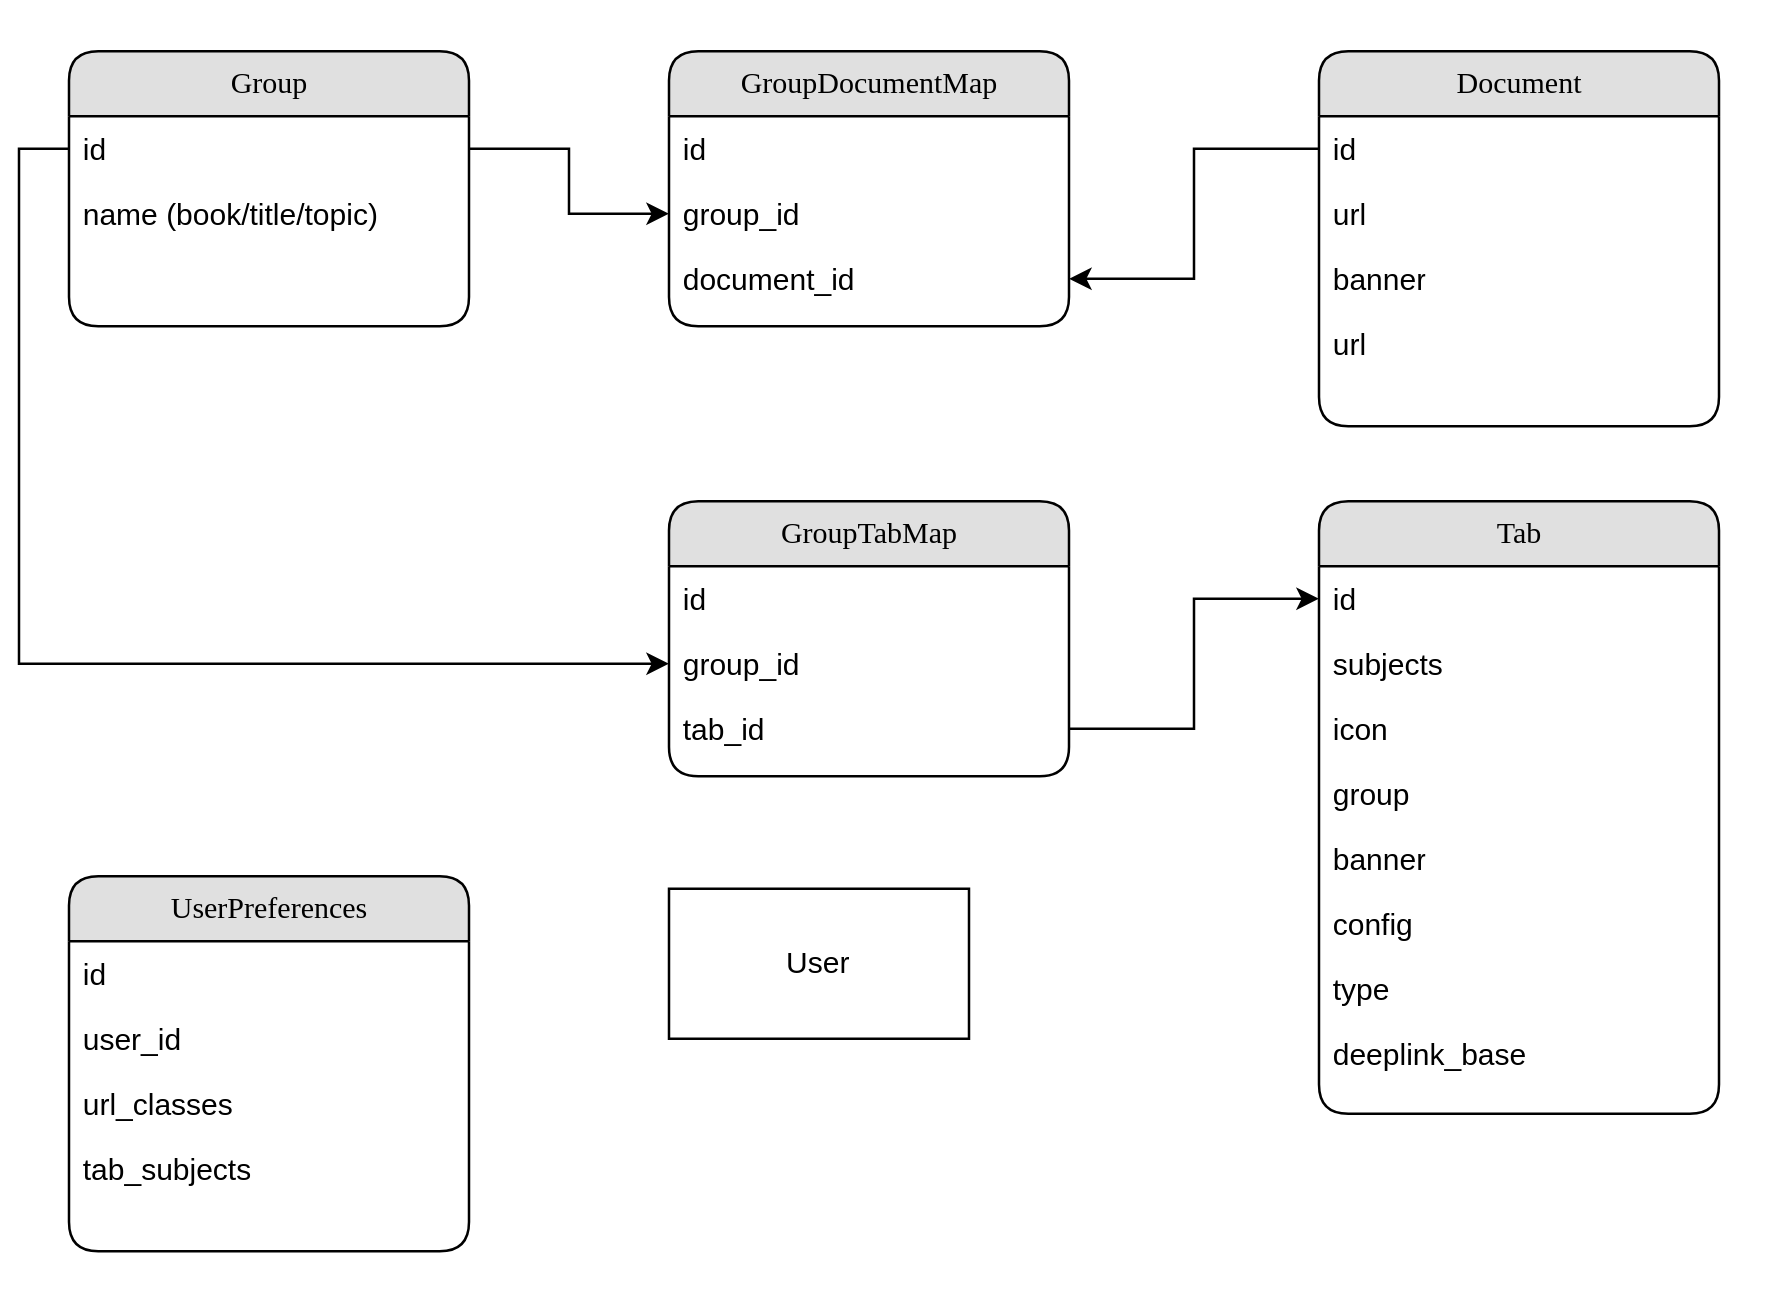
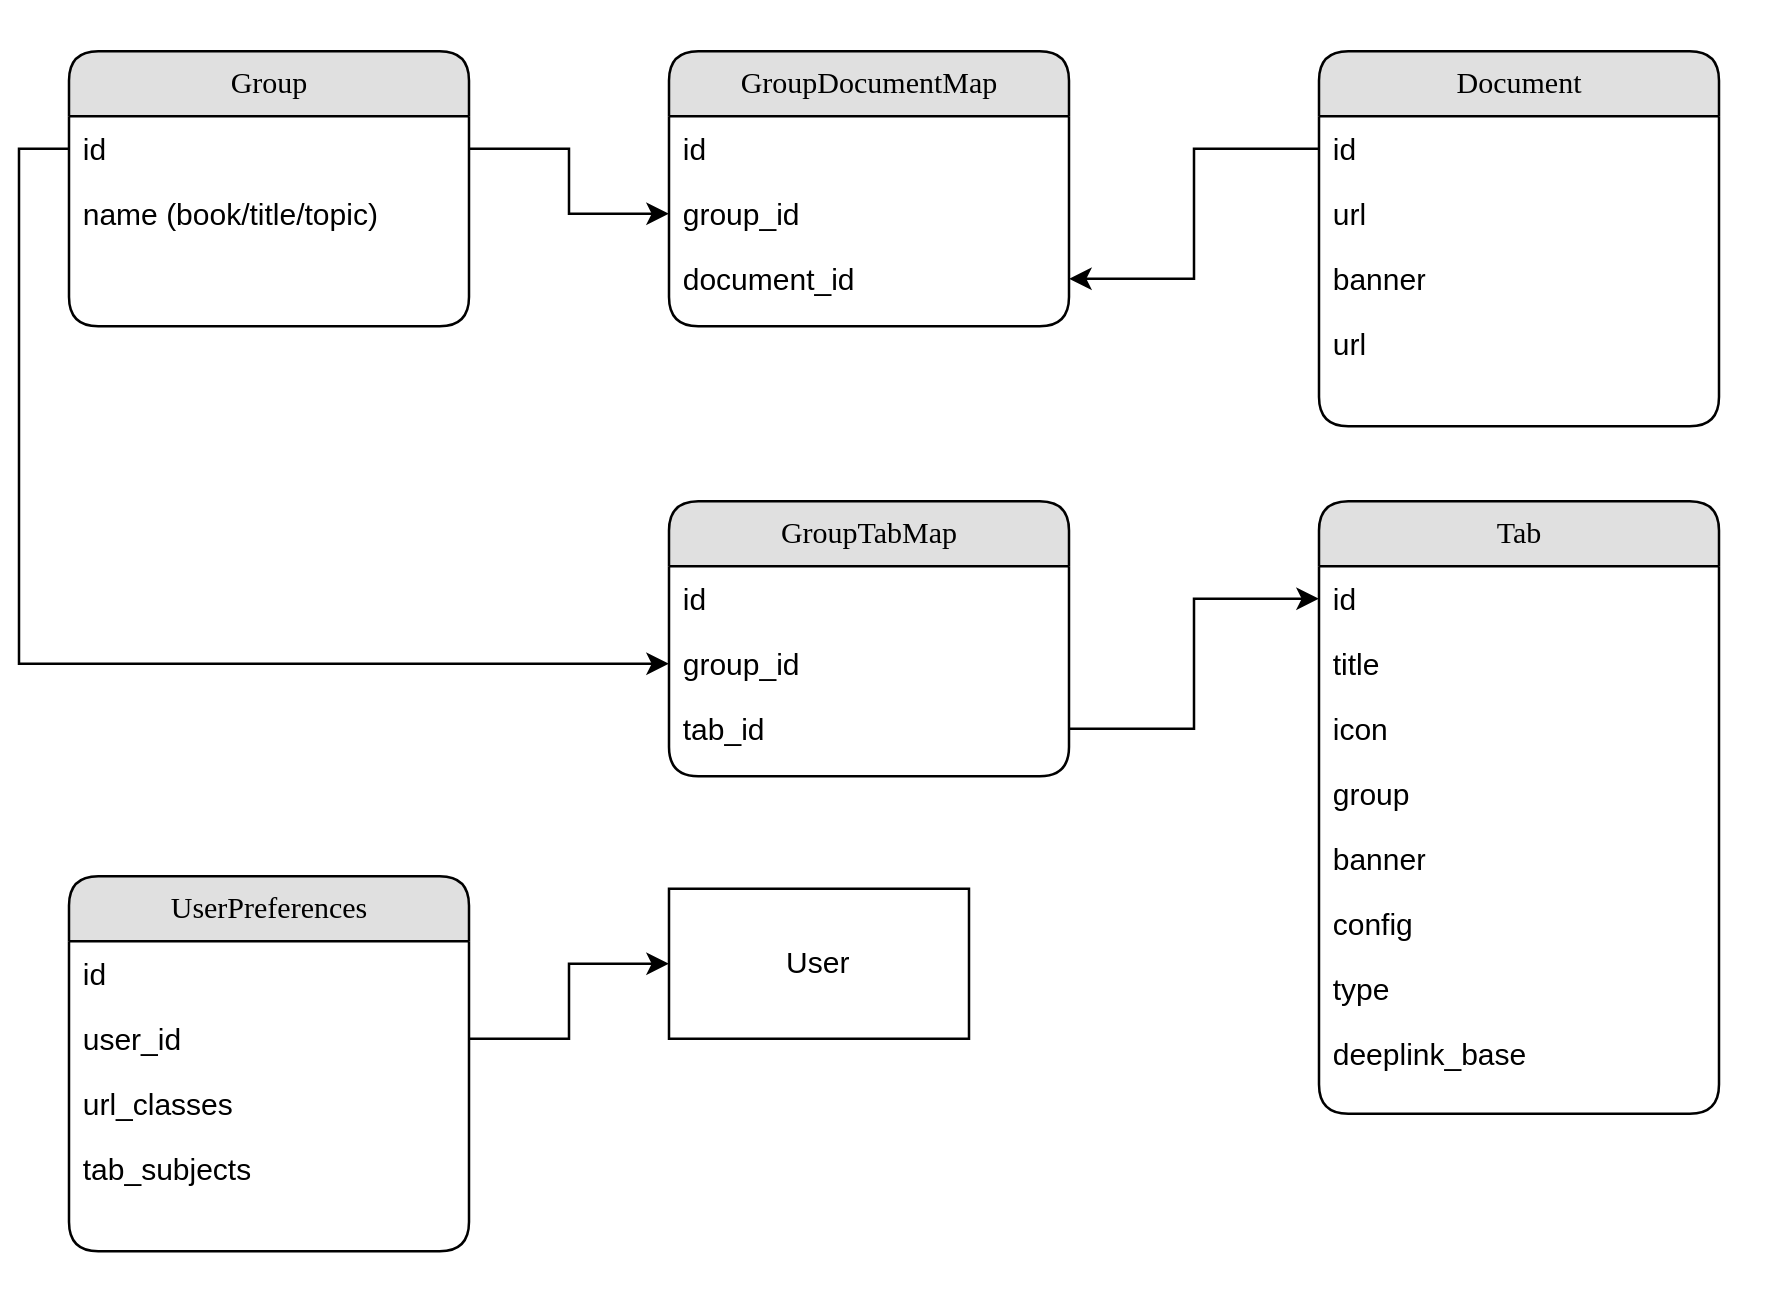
node "subjects": label "subjects" -> "title"
edge "user_id" -> "User": added
